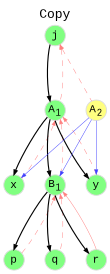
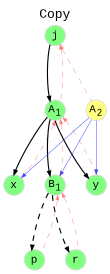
edge "B" -> "p": style solid -> dashed
edge "r" -> "B": style solid -> dashed
edge "B" -> "r": style solid -> dashed
node "q": removed
